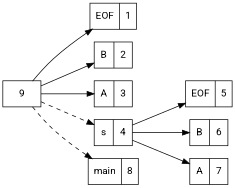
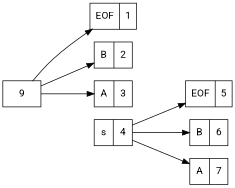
edge "9" -> "s": removed
node "main": removed
